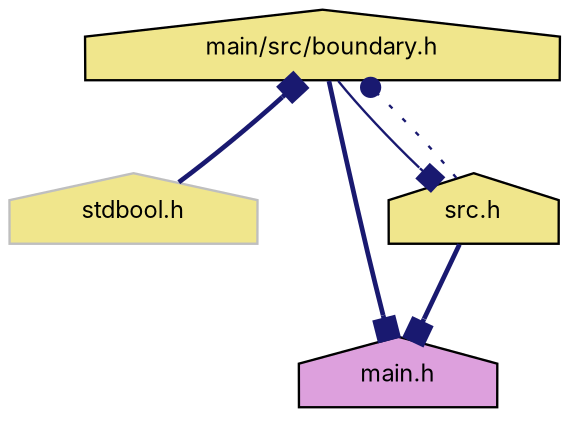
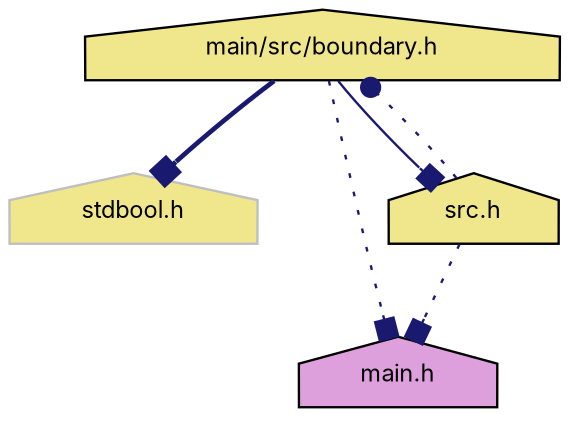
edge "stdbool.h" -> "main/src/boundary.h": reversed
edge "main/src/boundary.h" -> "main.h": style bold -> dotted
edge "src.h" -> "main.h": style bold -> dotted
